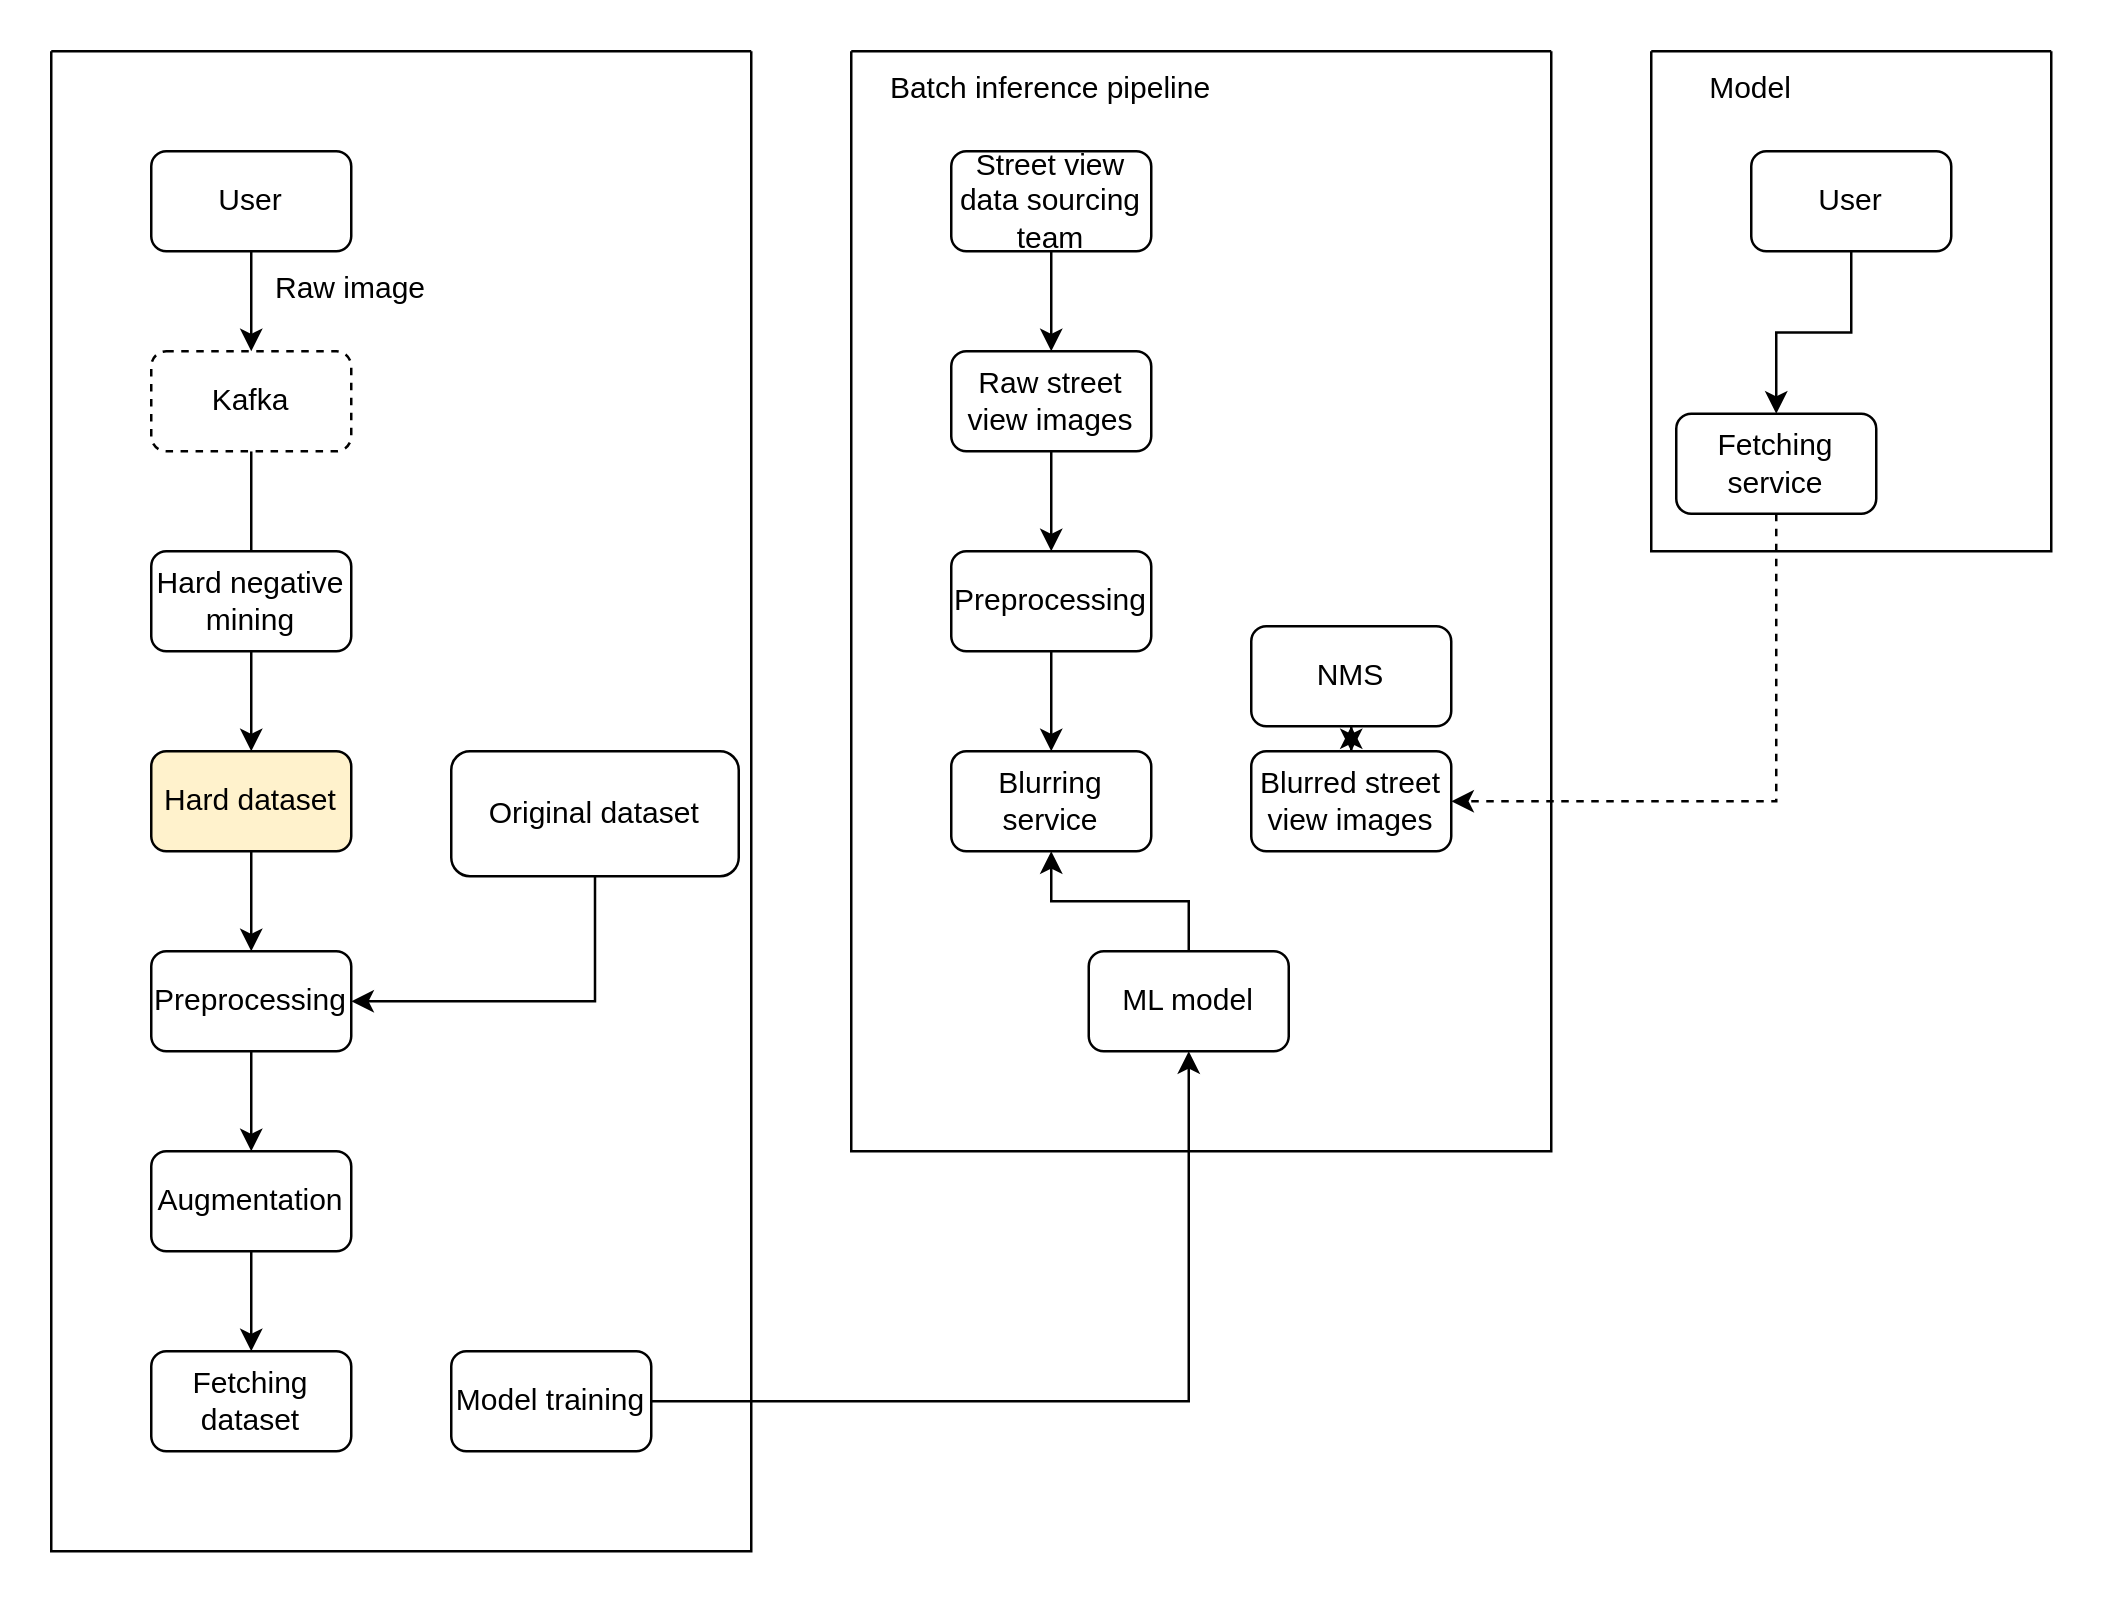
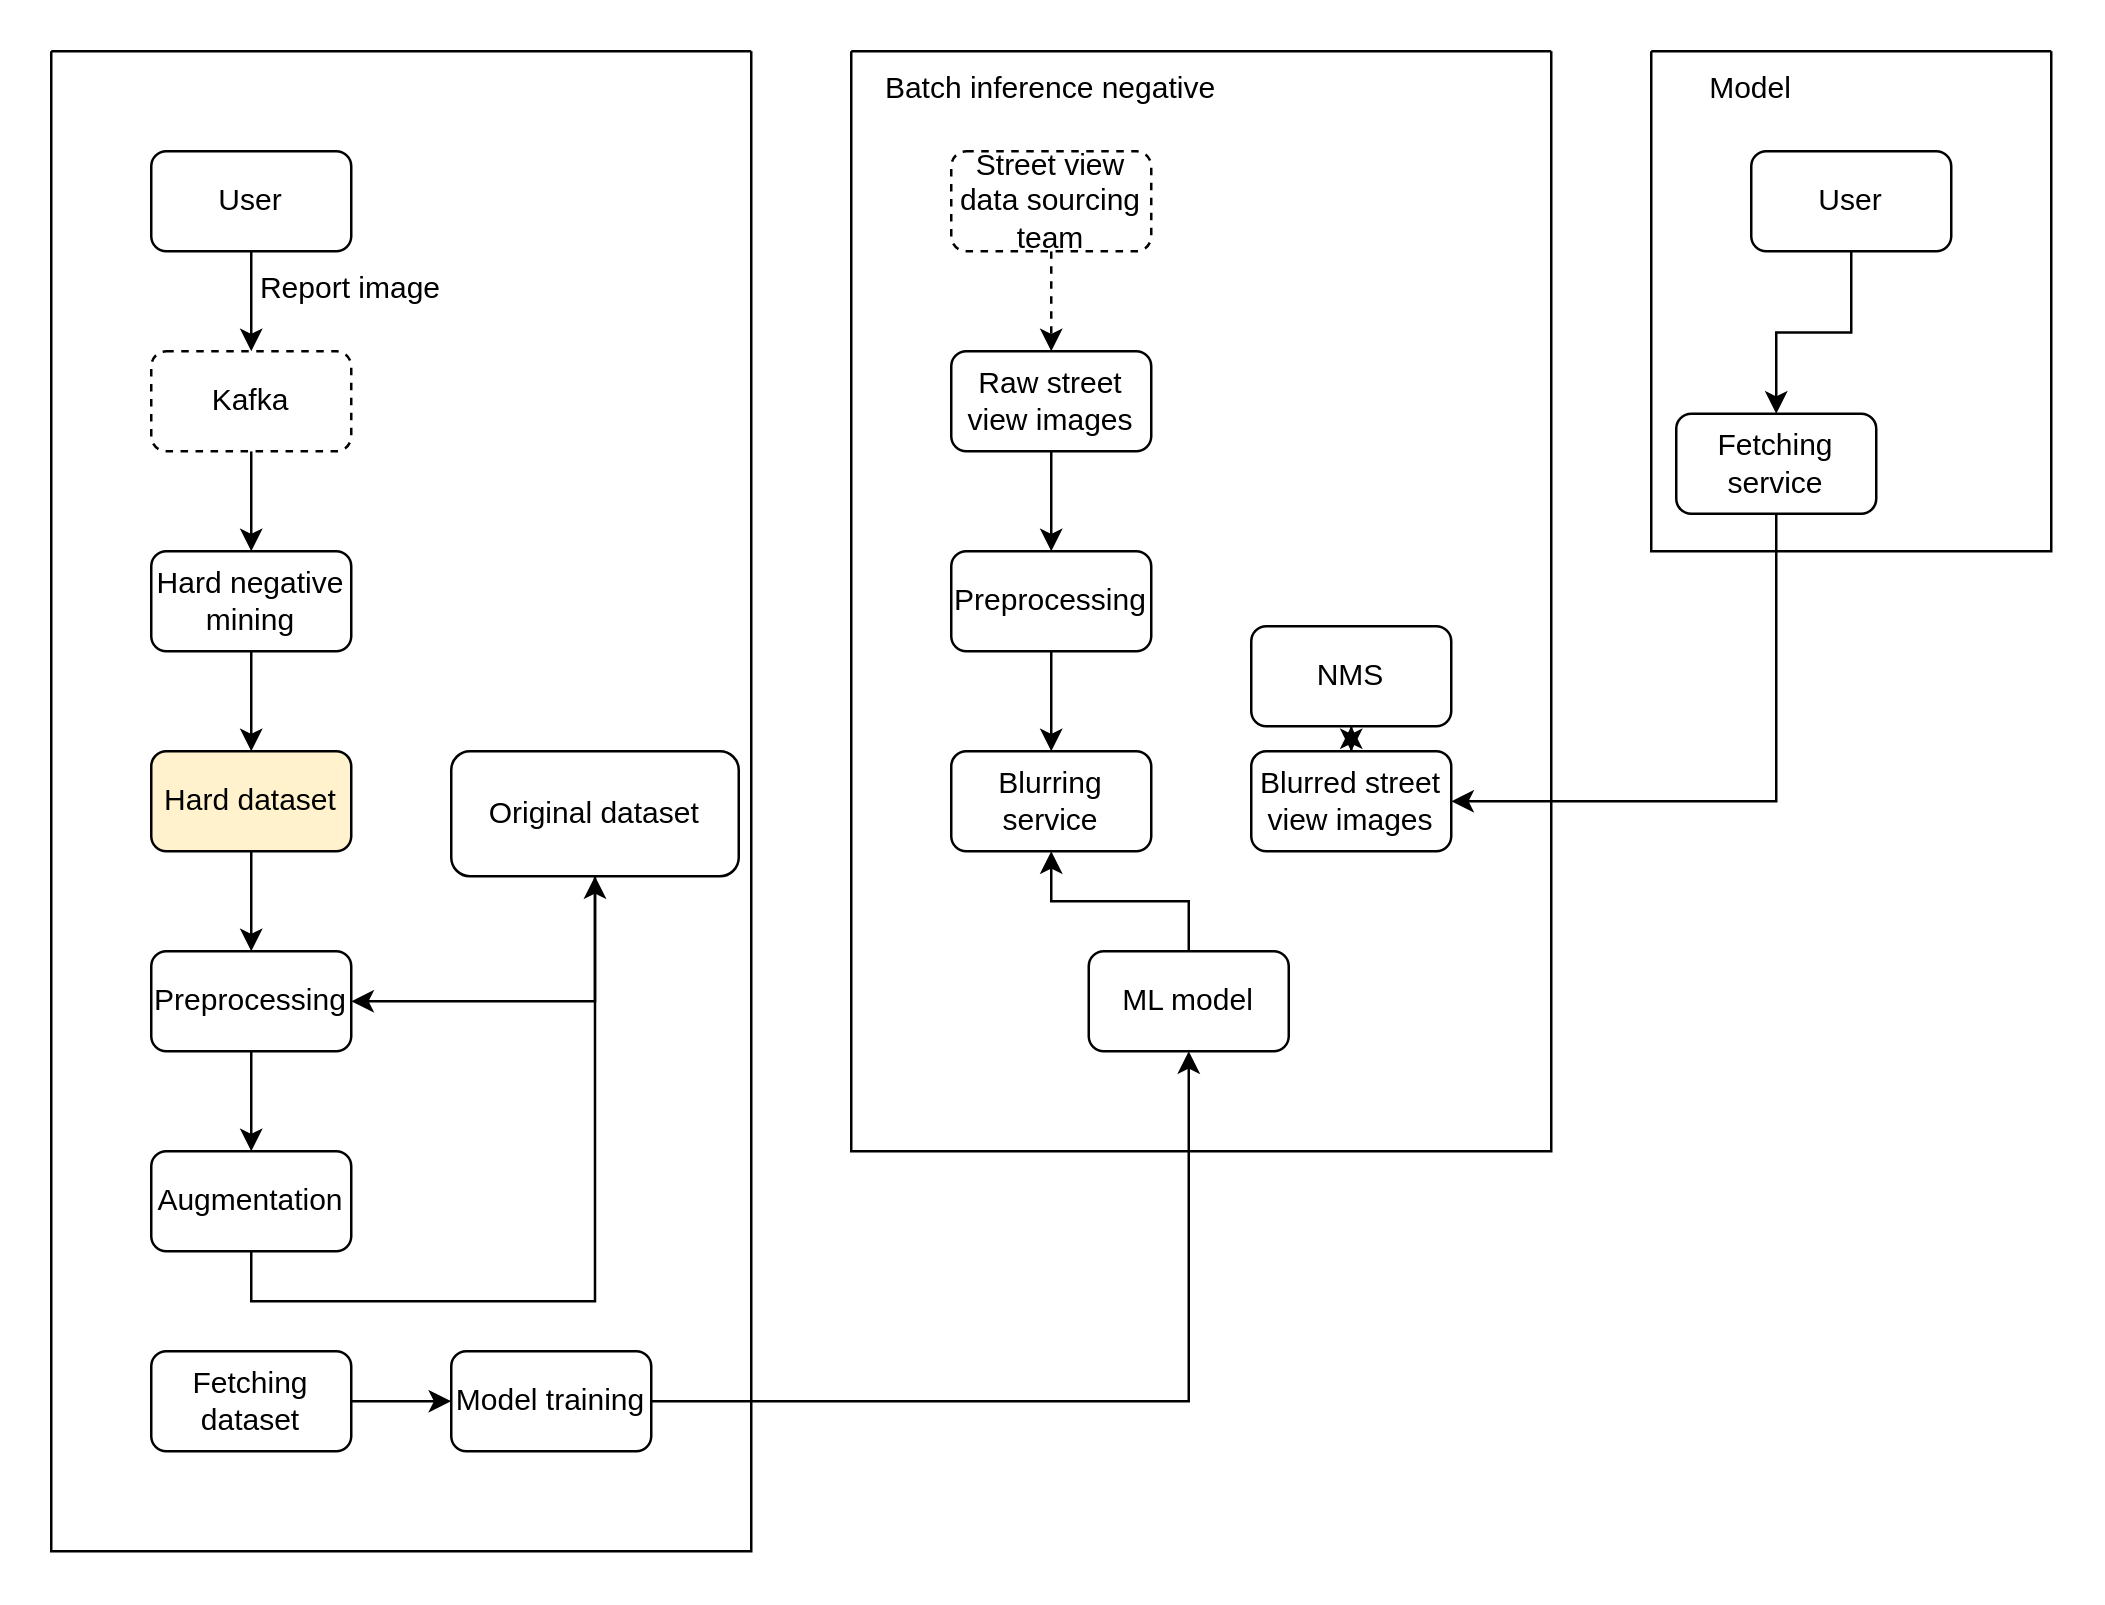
node "Batch inference pipeline": label "Batch inference pipeline" -> "Batch inference negative"
node "Street view data sourcing team": style solid -> dashed
node "Raw image": label "Raw image" -> "Report image"
edge "Street view data sourcing team" -> "Raw street view images": style solid -> dashed
edge "Kafka" -- "Hard negative mining": arrowhead none -> classic
edge "Fetching service" -> "Blurred street view images": style dashed -> solid
edge "Augmentation" -> "Fetching dataset": now "Augmentation" -> "Original dataset"
edge "Fetching dataset" -> "Model training": added
